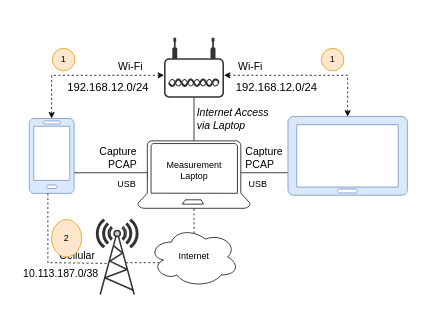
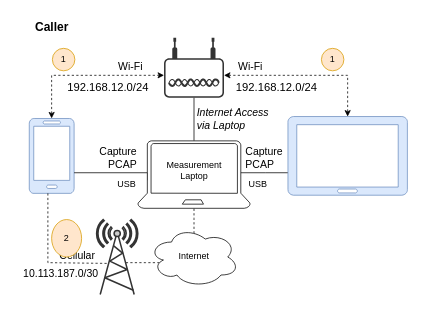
node "Caller": added
node "10.113.187.0/38": label "10.113.187.0/38" -> "10.113.187.0/30"
